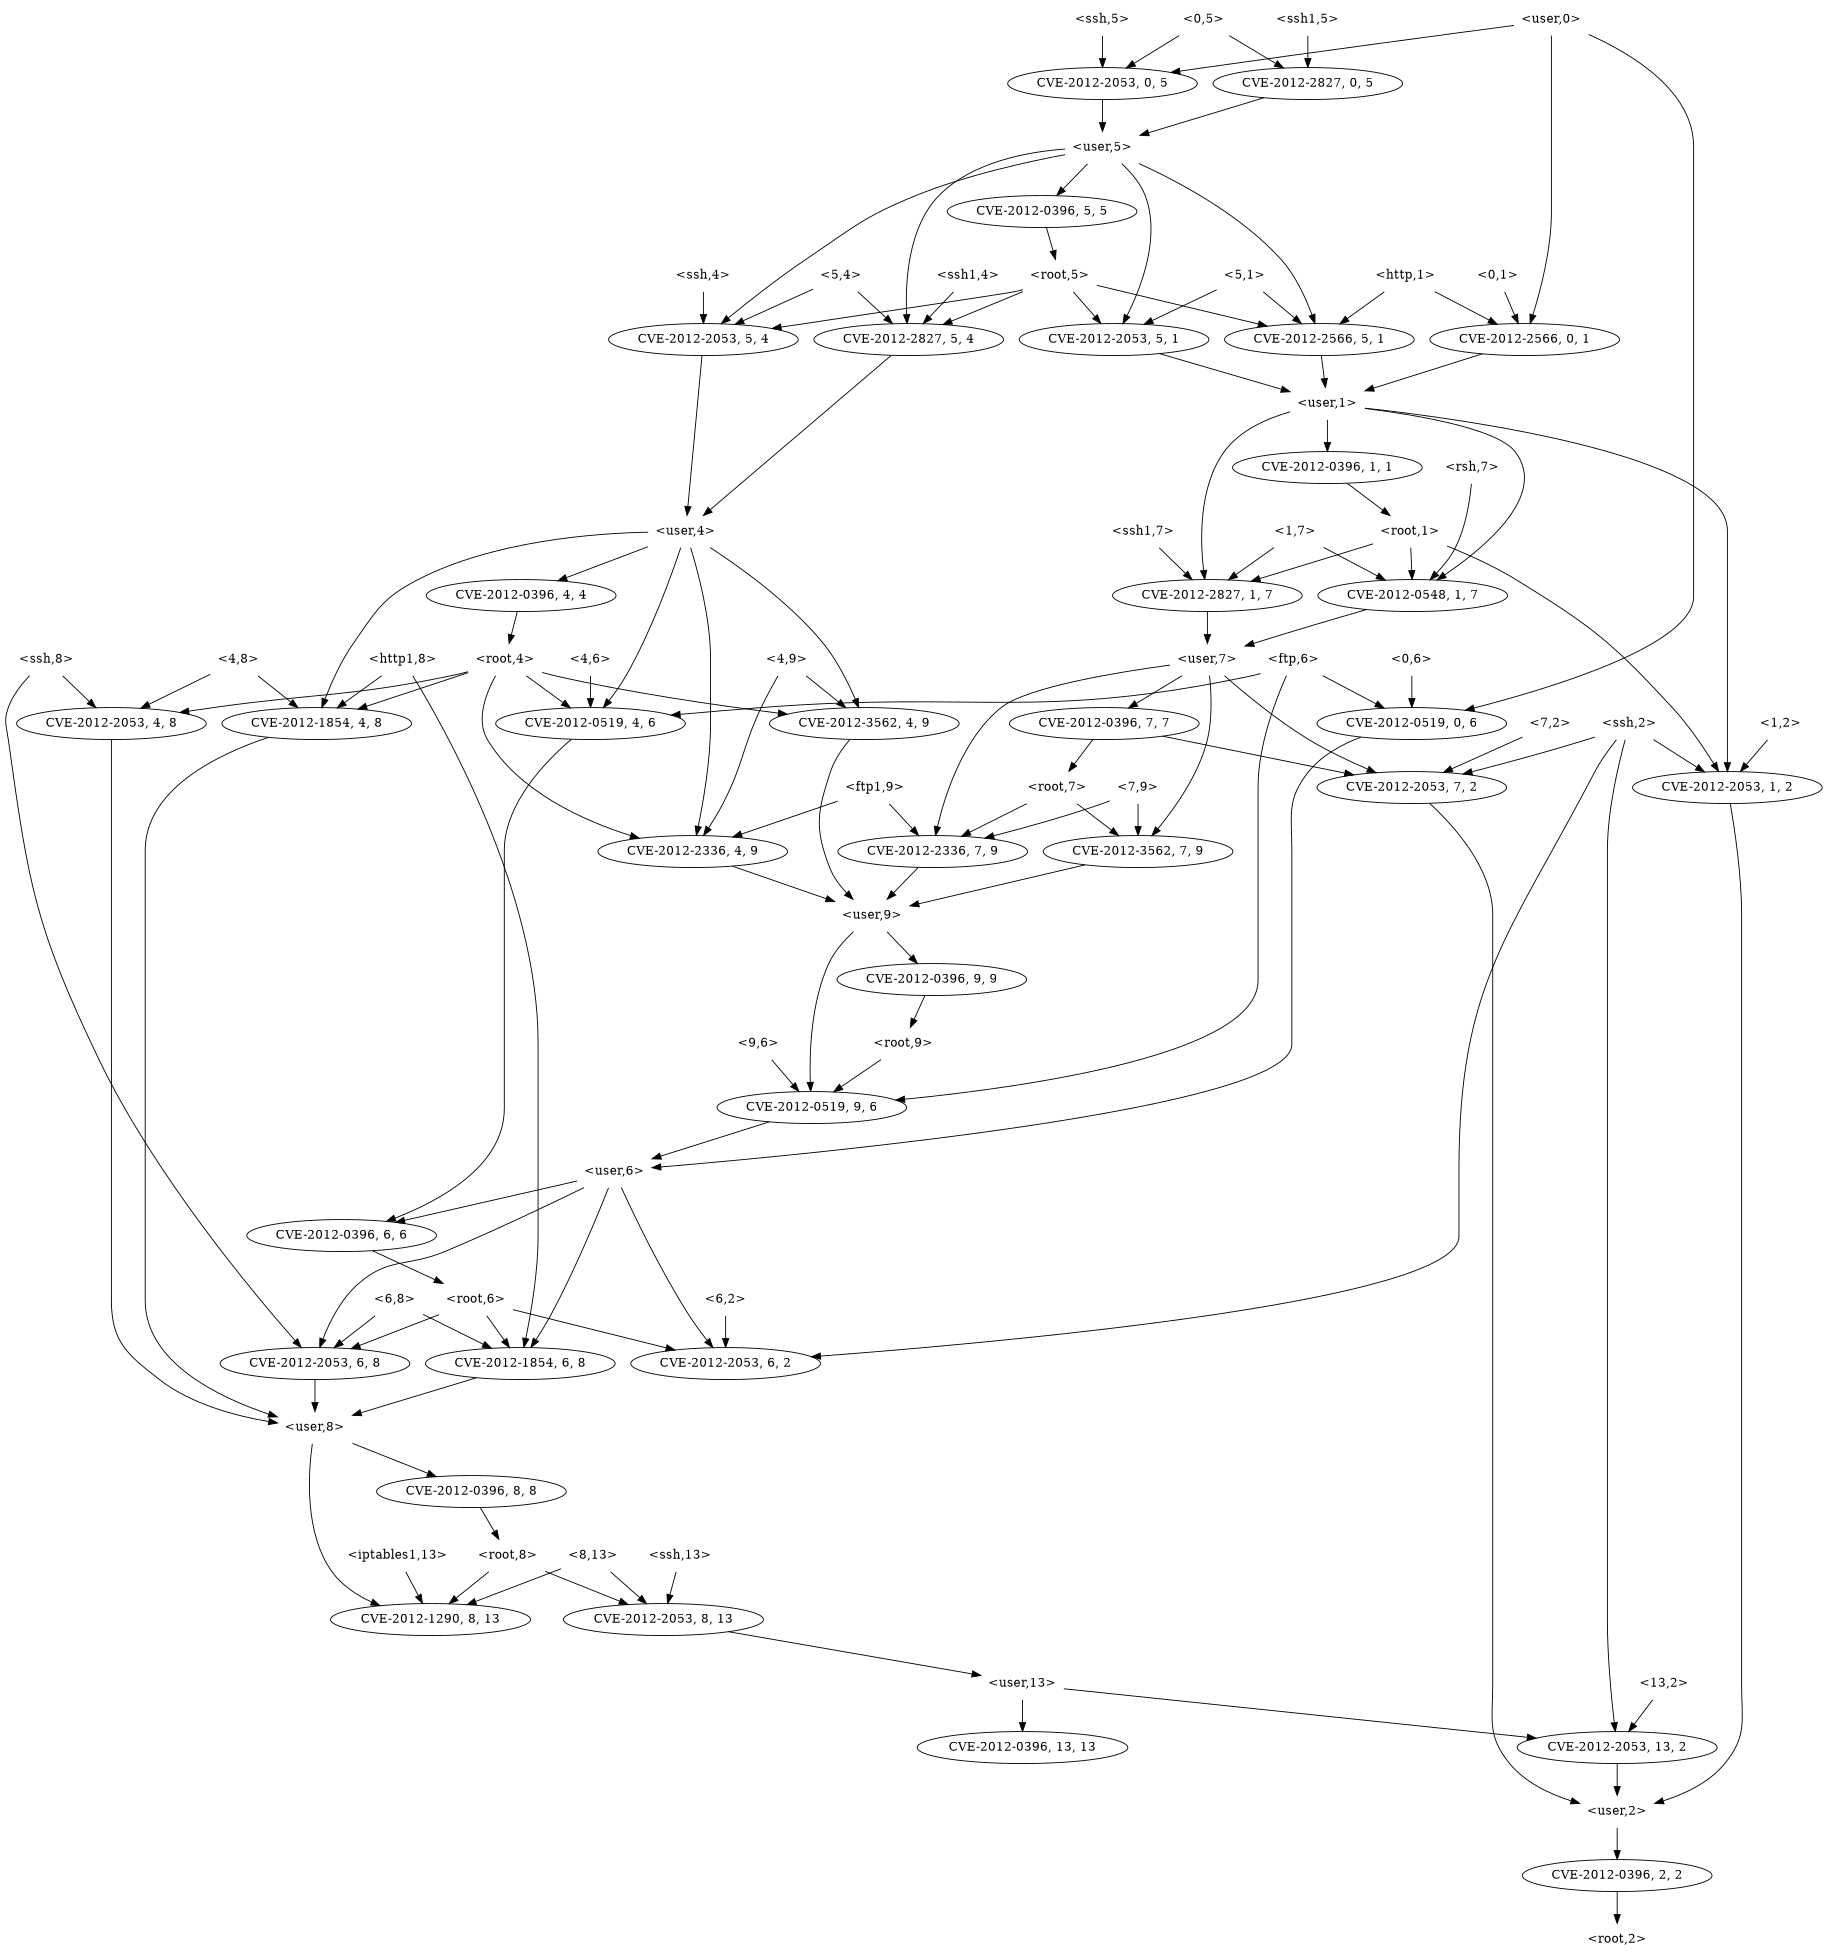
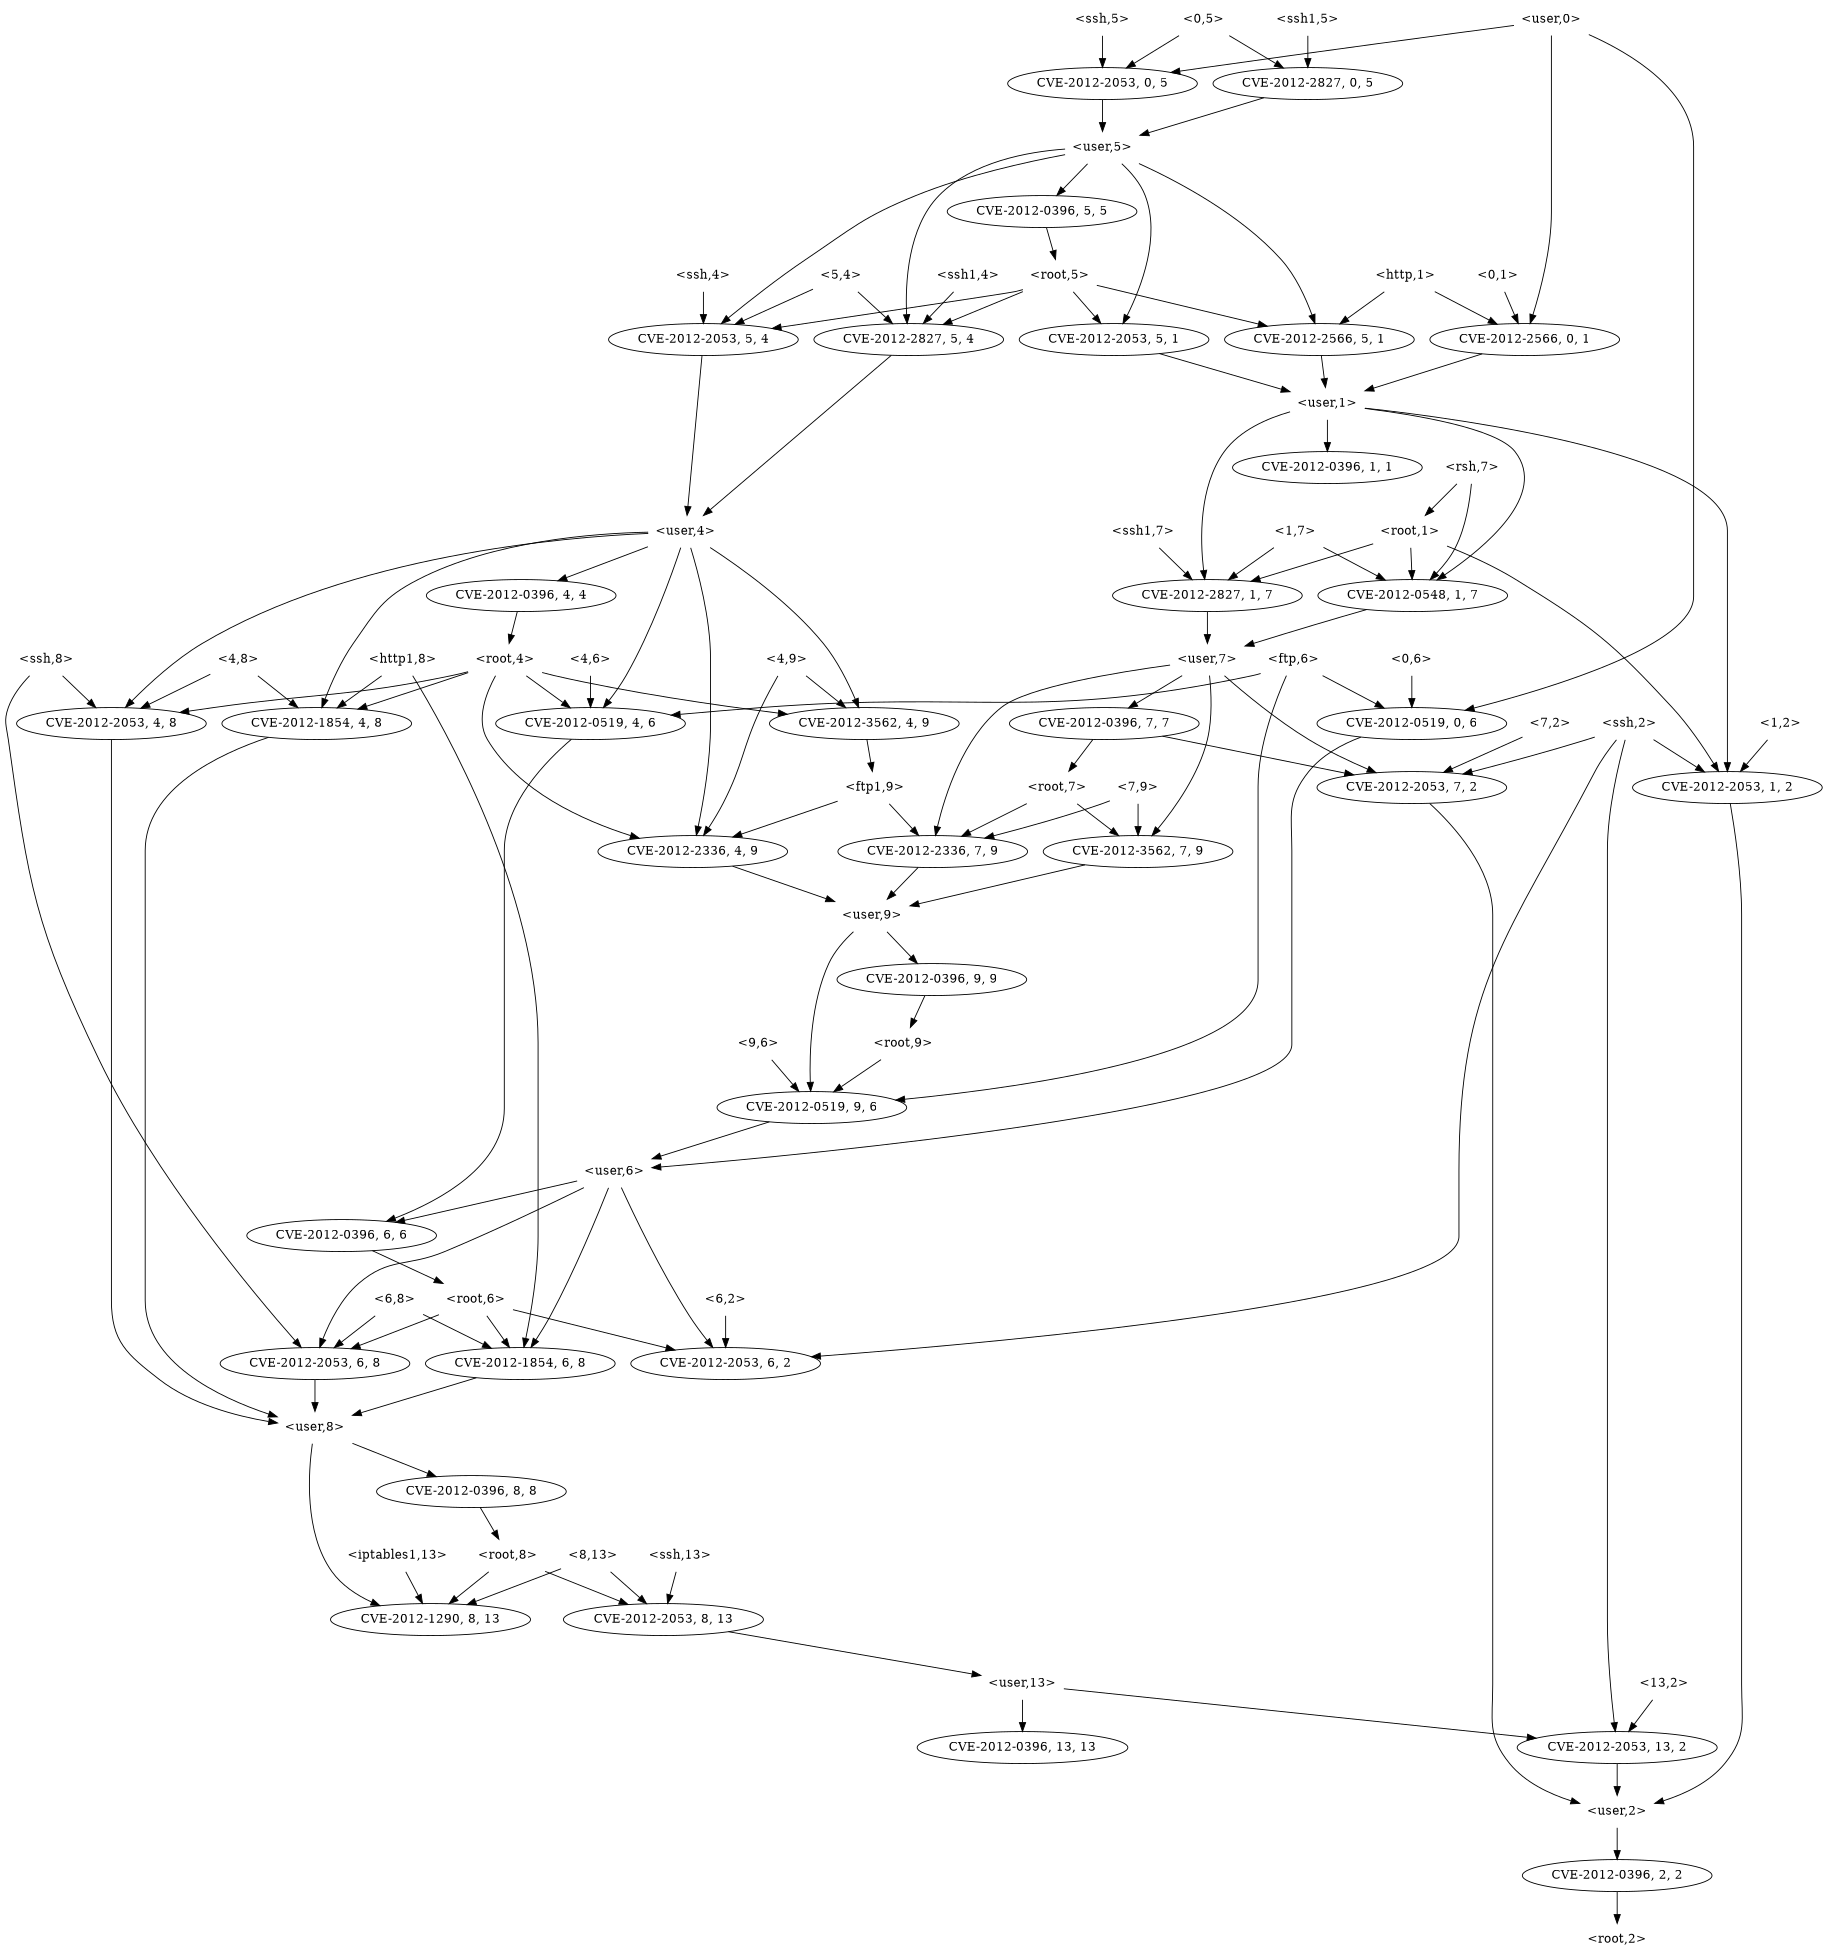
node "<5,1>": removed
edge "CVE-2012-0396, 1, 1" -> "<root,1>": now "<rsh,7>" -> "<root,1>"
edge "<user,4>" -> "CVE-2012-2053, 4, 8": added
edge "CVE-2012-3562, 4, 9" -> "<user,9>": now "CVE-2012-3562, 4, 9" -> "<ftp1,9>"
